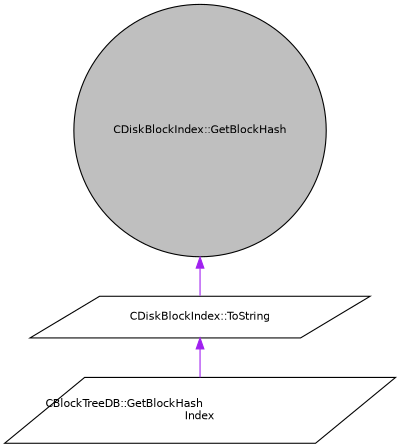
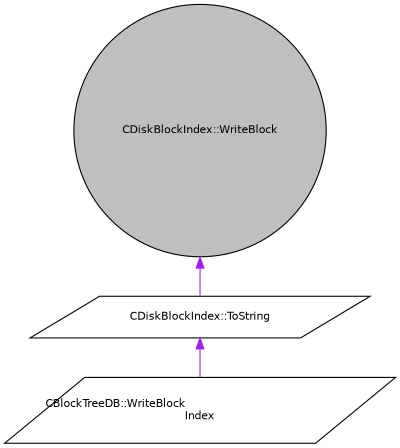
node "CDiskBlockIndex::GetBlockHash": label "CDiskBlockIndex::GetBlockHash" -> "CDiskBlockIndex::WriteBlock"
node "CBlockTreeDB::GetBlockHash Index": label "CBlockTreeDB::GetBlockHash Index" -> "CBlockTreeDB::WriteBlock Index"
